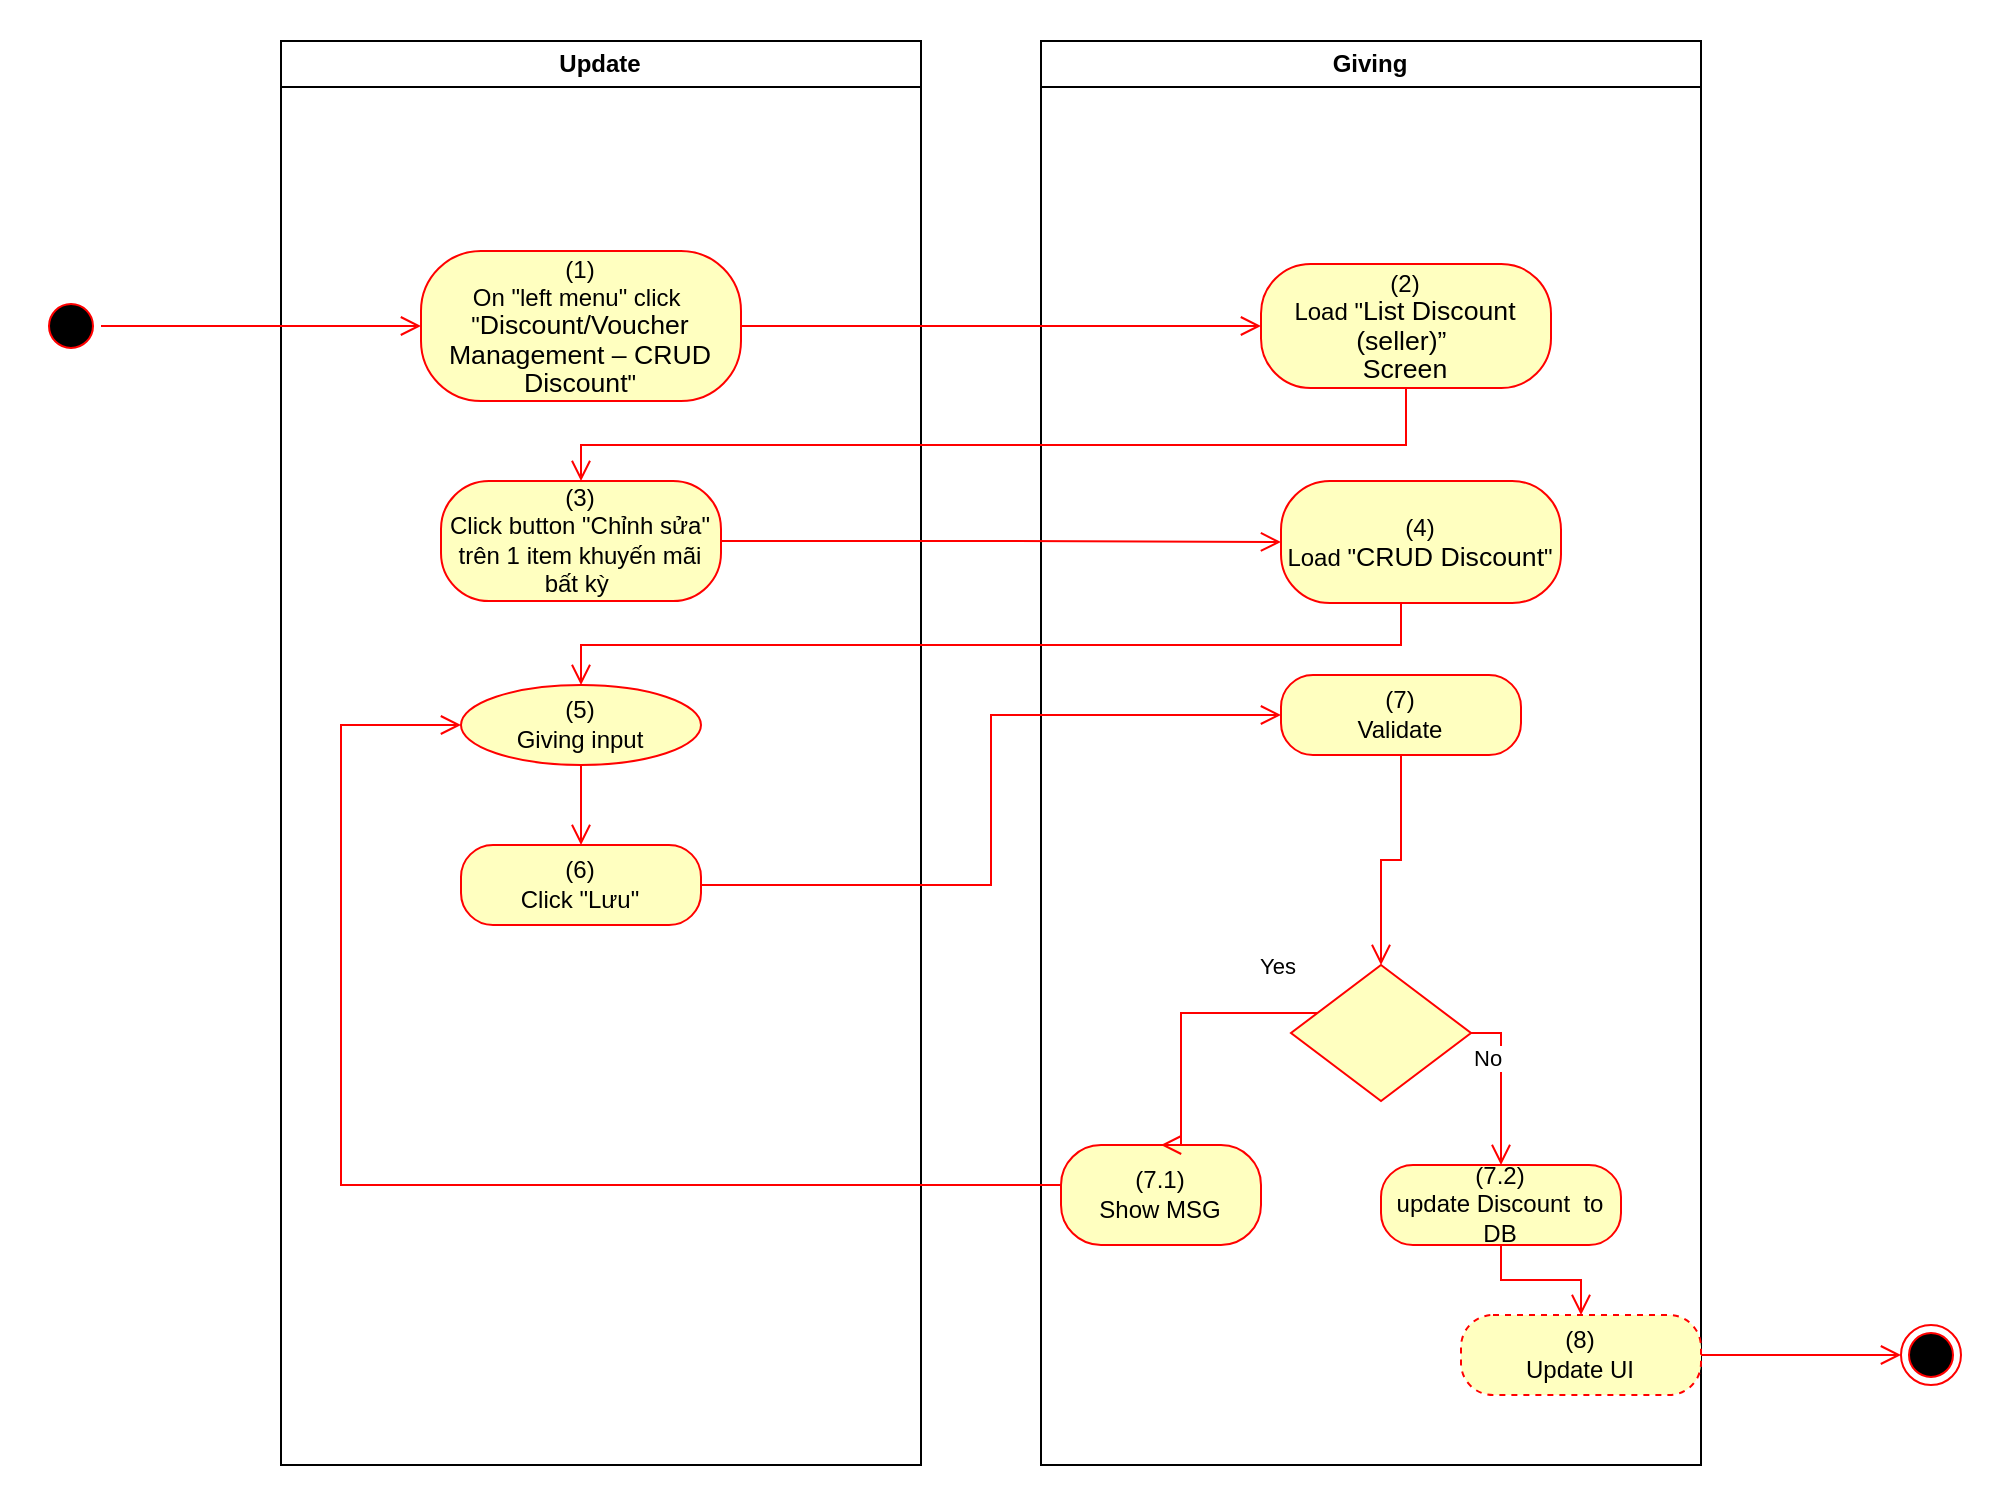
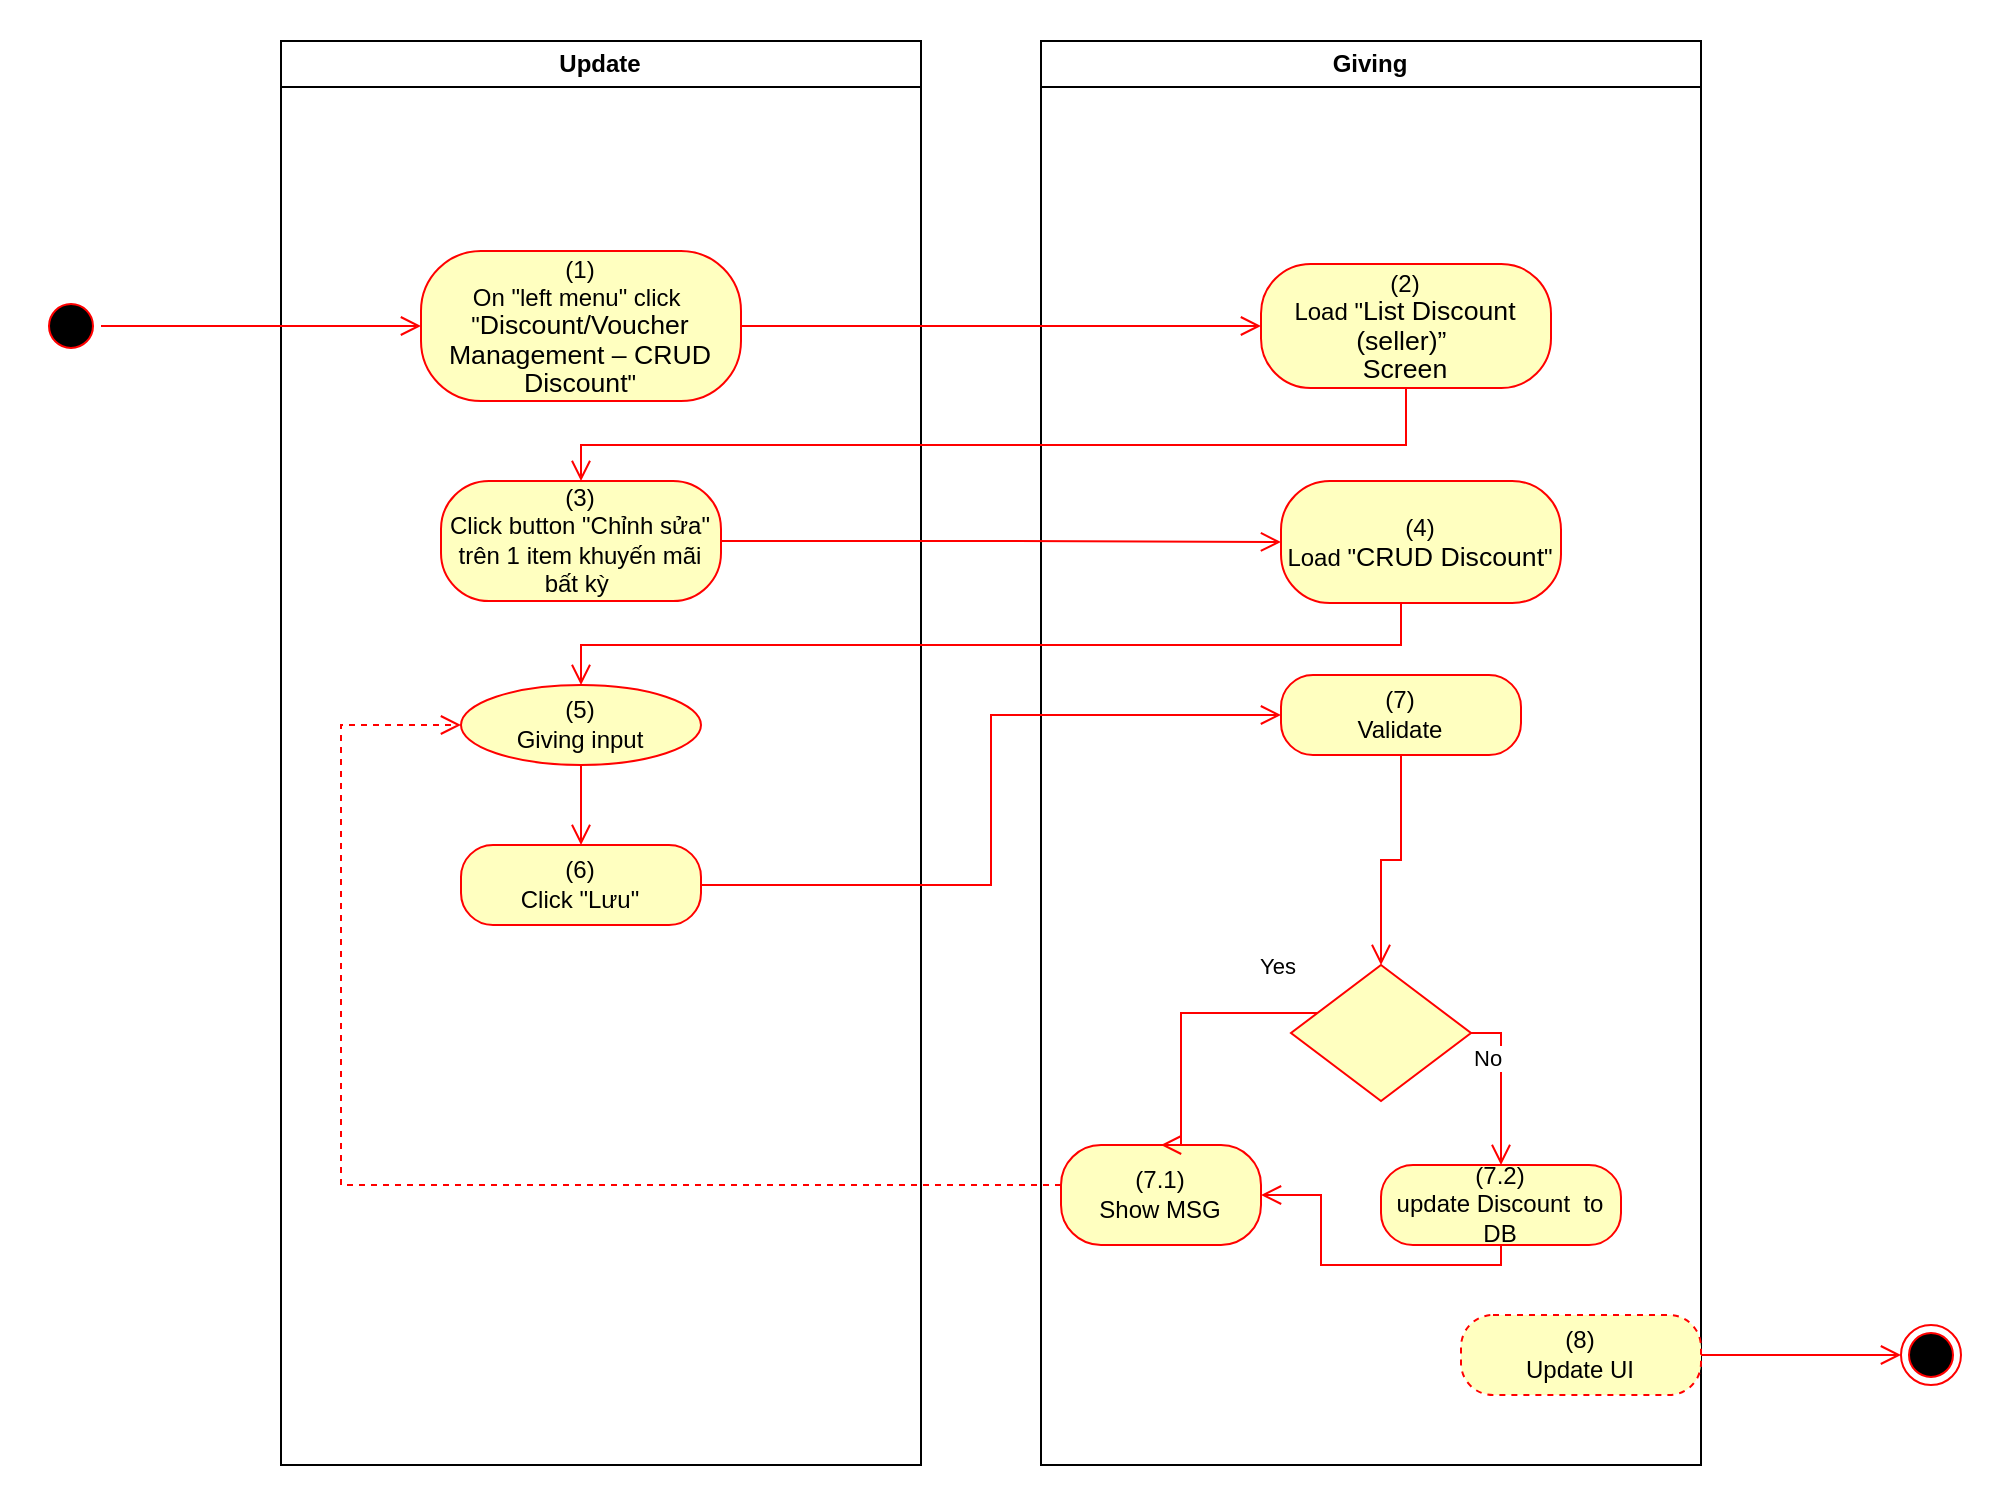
edge "(7.1) Show MSG" -> "(5) Giving input": style solid -> dashed
edge "(7.2) update Discount to DB" -> "(8) Update UI": now "(7.2) update Discount to DB" -> "(7.1) Show MSG"
